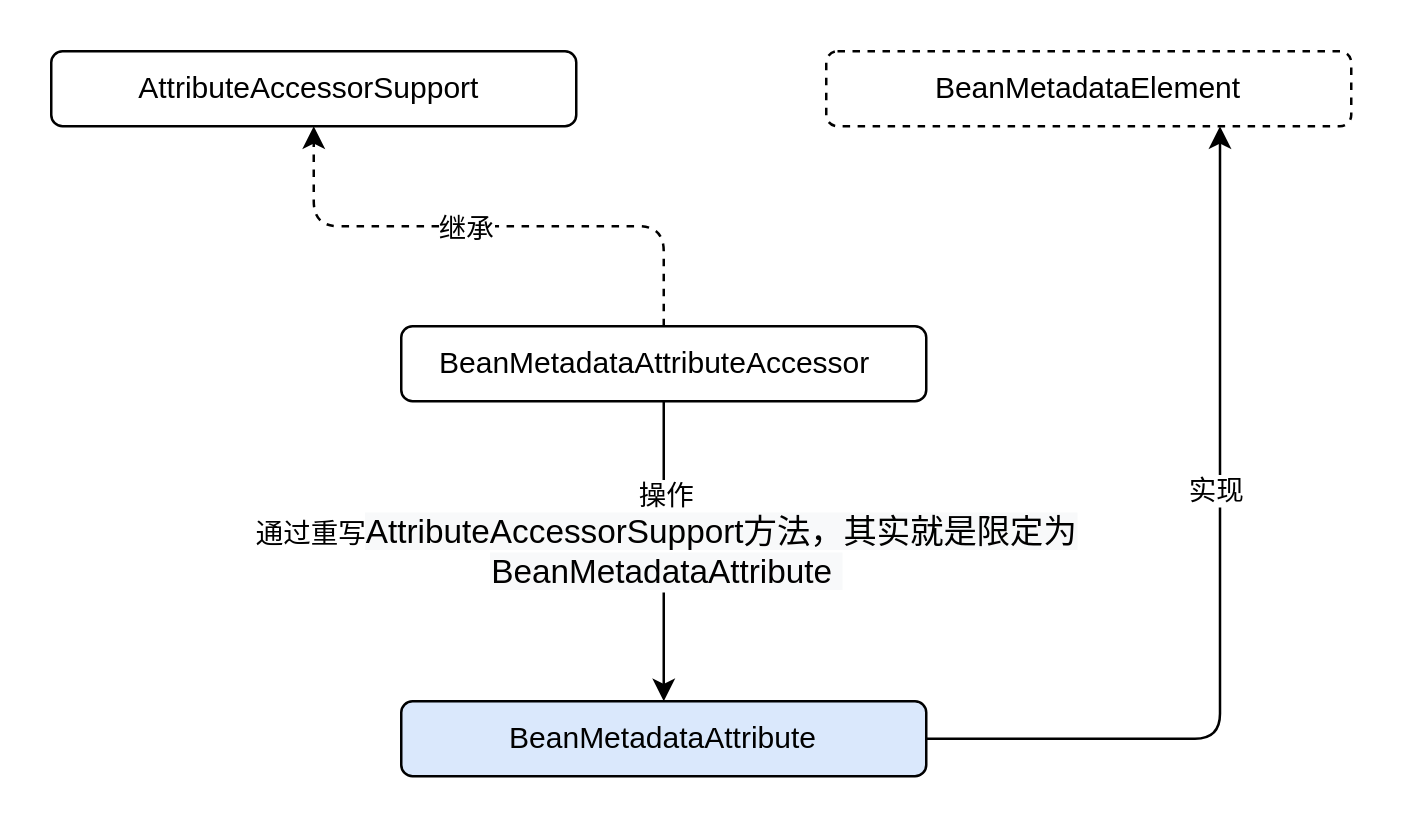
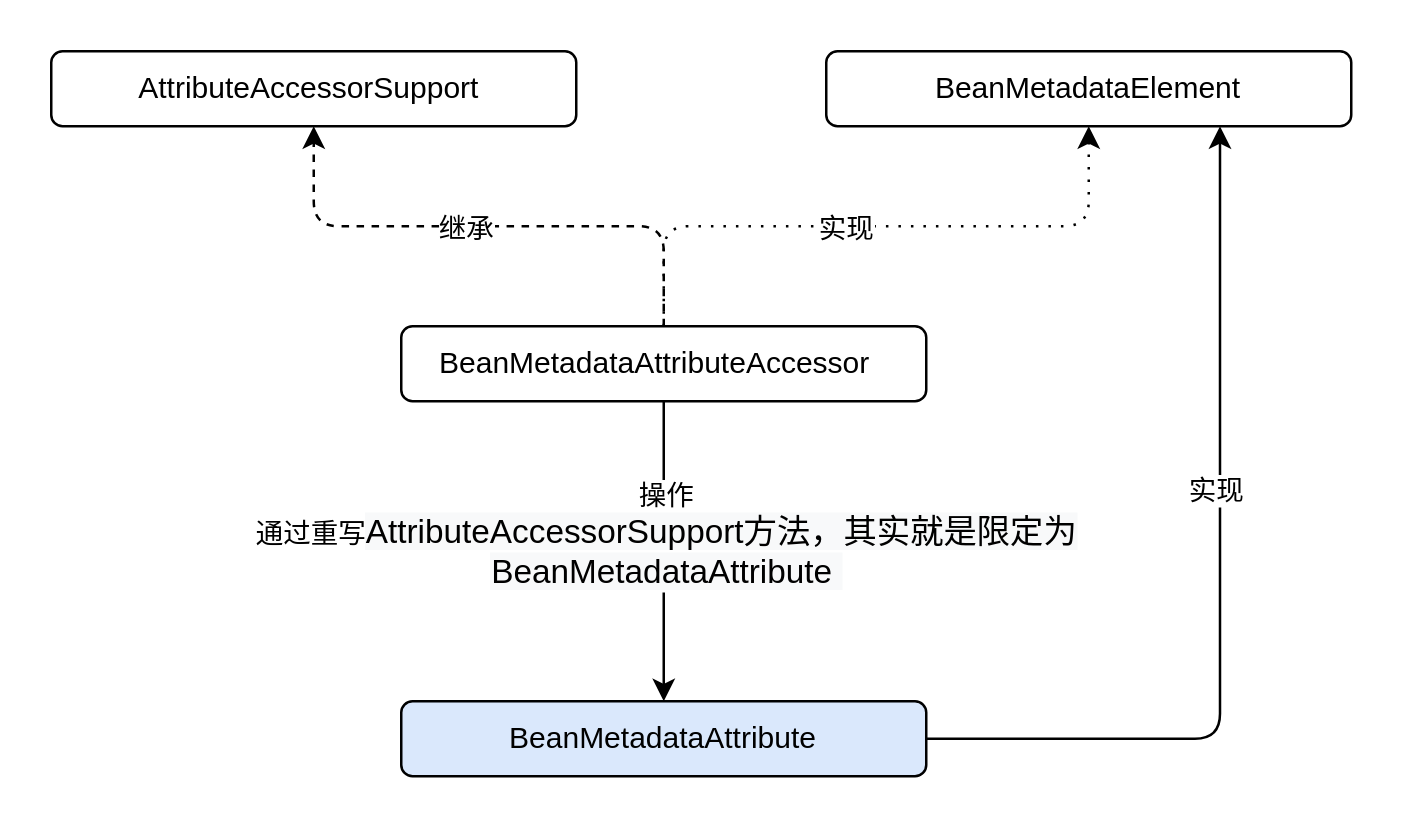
node "BeanMetadataElement": style dashed -> solid
edge "BeanMetadataAttributeAccessor" -> "BeanMetadataElement": added, label "实现"
